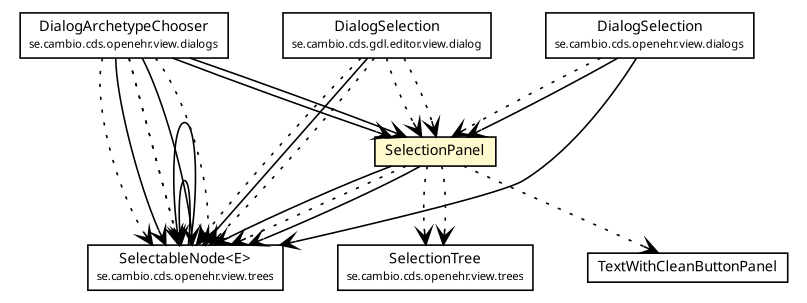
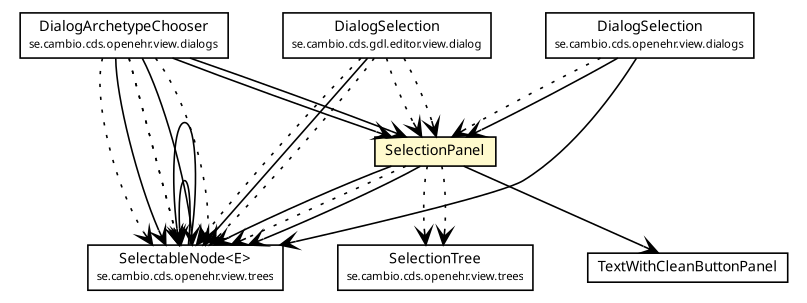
edge "SelectionPanel" -> "TextWithCleanButtonPanel": style dotted -> solid
